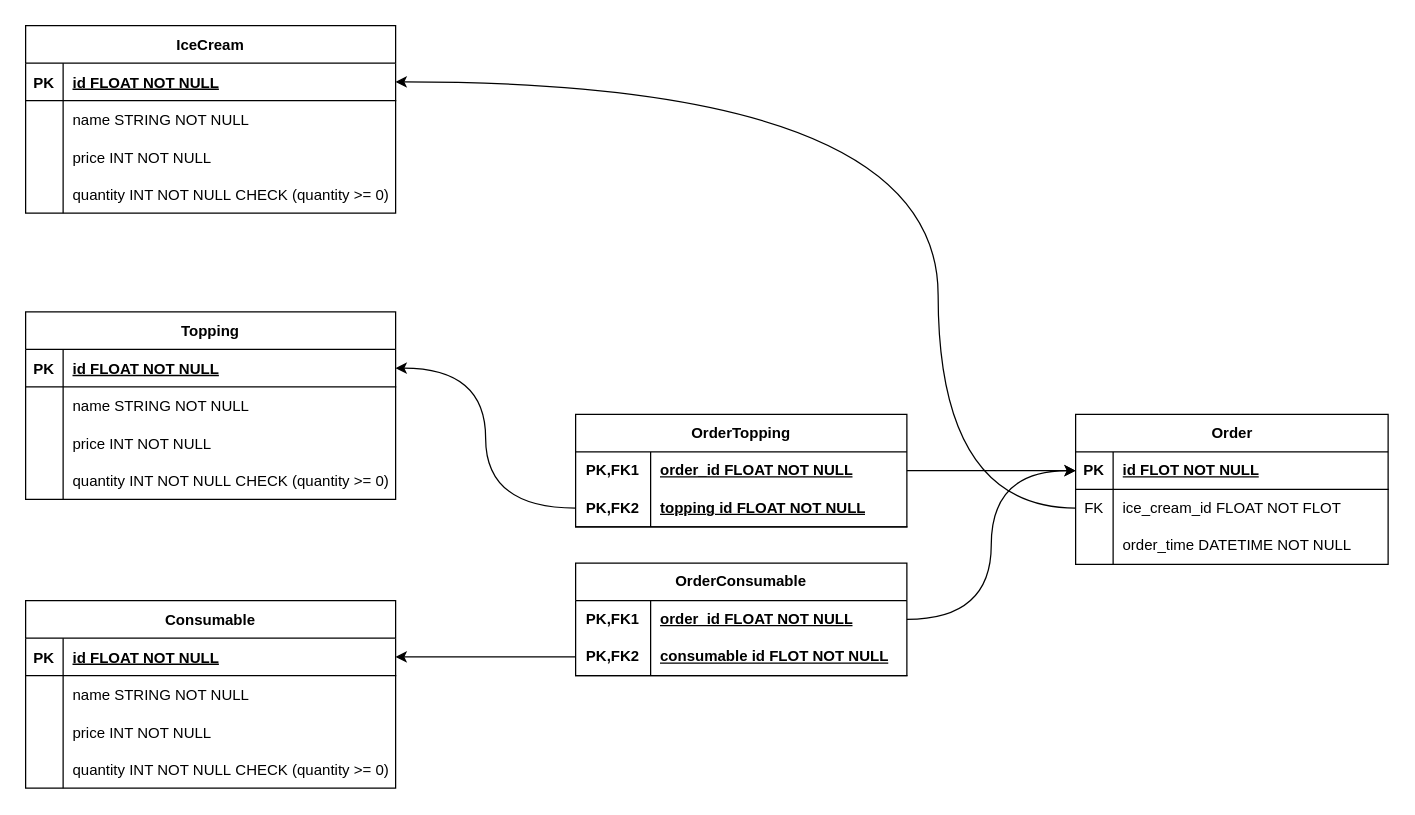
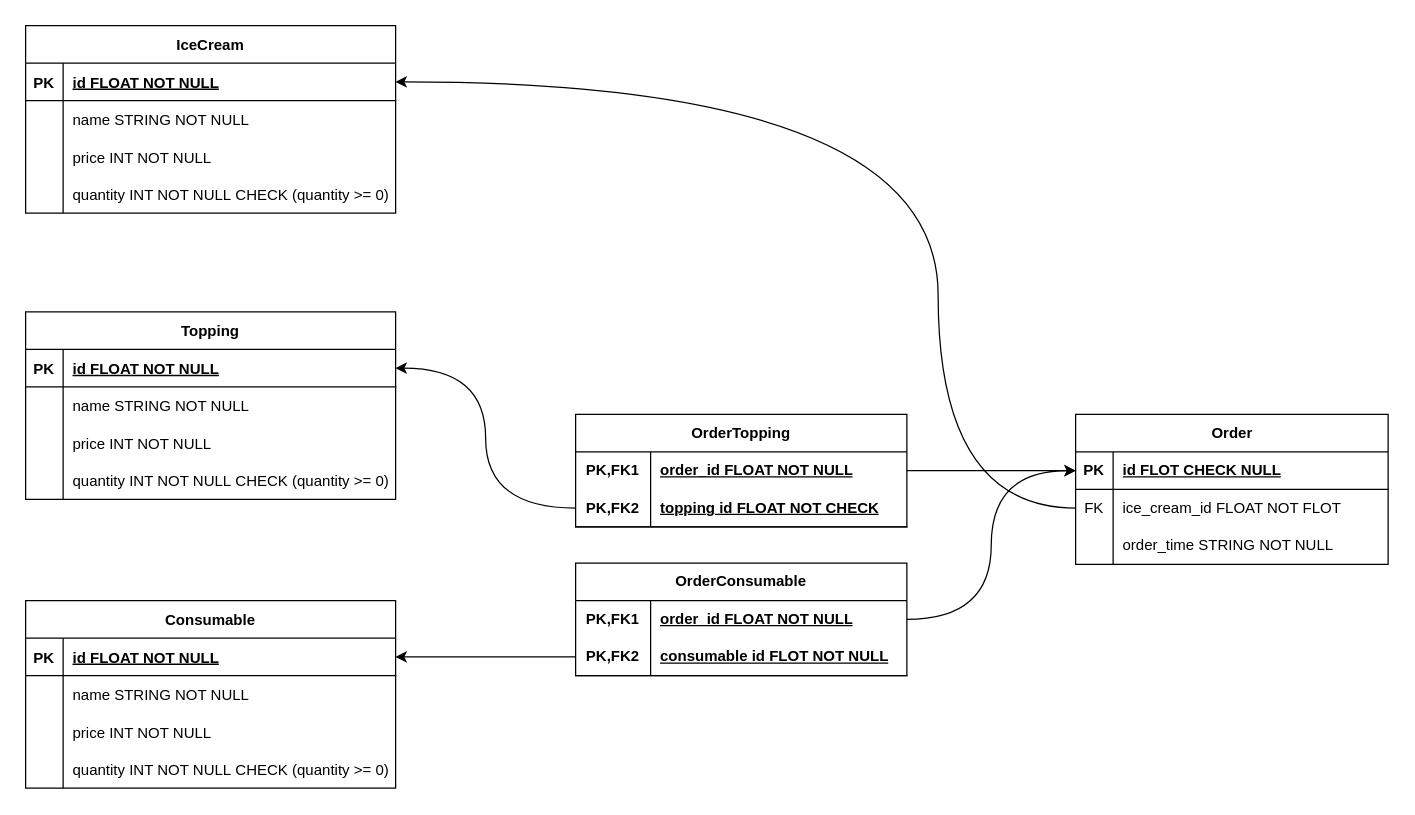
node "id FLOT NOT NULL": label "id FLOT NOT NULL" -> "id FLOT CHECK NULL"
node "topping id FLOAT NOT NULL": label "topping id FLOAT NOT NULL" -> "topping id FLOAT NOT CHECK"
node "order_time DATETIME NOT NULL": label "order_time DATETIME NOT NULL" -> "order_time STRING NOT NULL"
